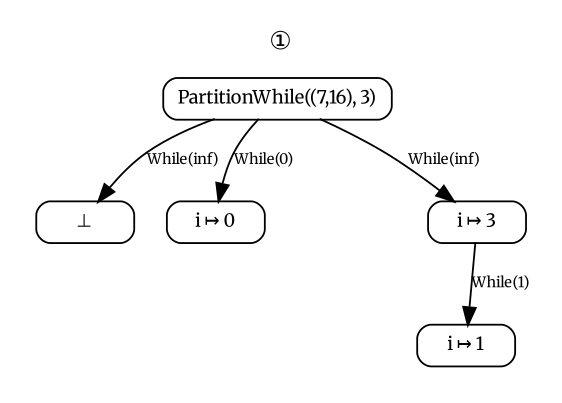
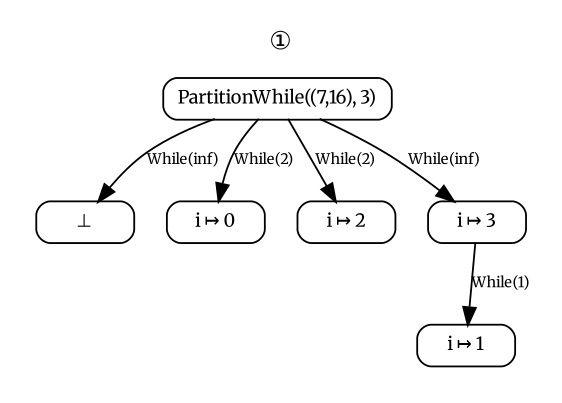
edge "PartitionWhile((7,16), 3)" -> "i ↦ 0": label "While(0)" -> "While(2)"
node "i ↦ 2": added
